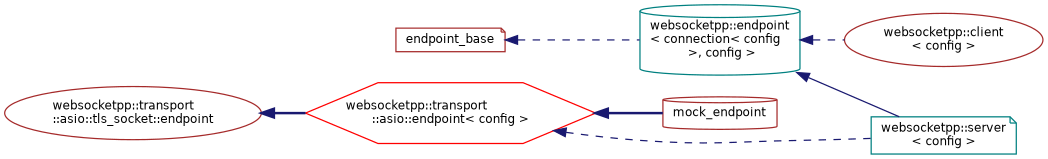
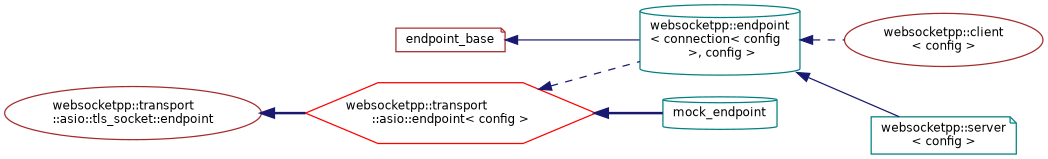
edge "websocketpp::endpoint < connection< config >, config >" -> "endpoint_base": style dashed -> solid
node "mock_endpoint": color brown -> teal
edge "websocketpp::server < config >" -> "websocketpp::transport ::asio::endpoint< config >": now "websocketpp::endpoint < connection< config >, config >" -> "websocketpp::transport ::asio::endpoint< config >"
